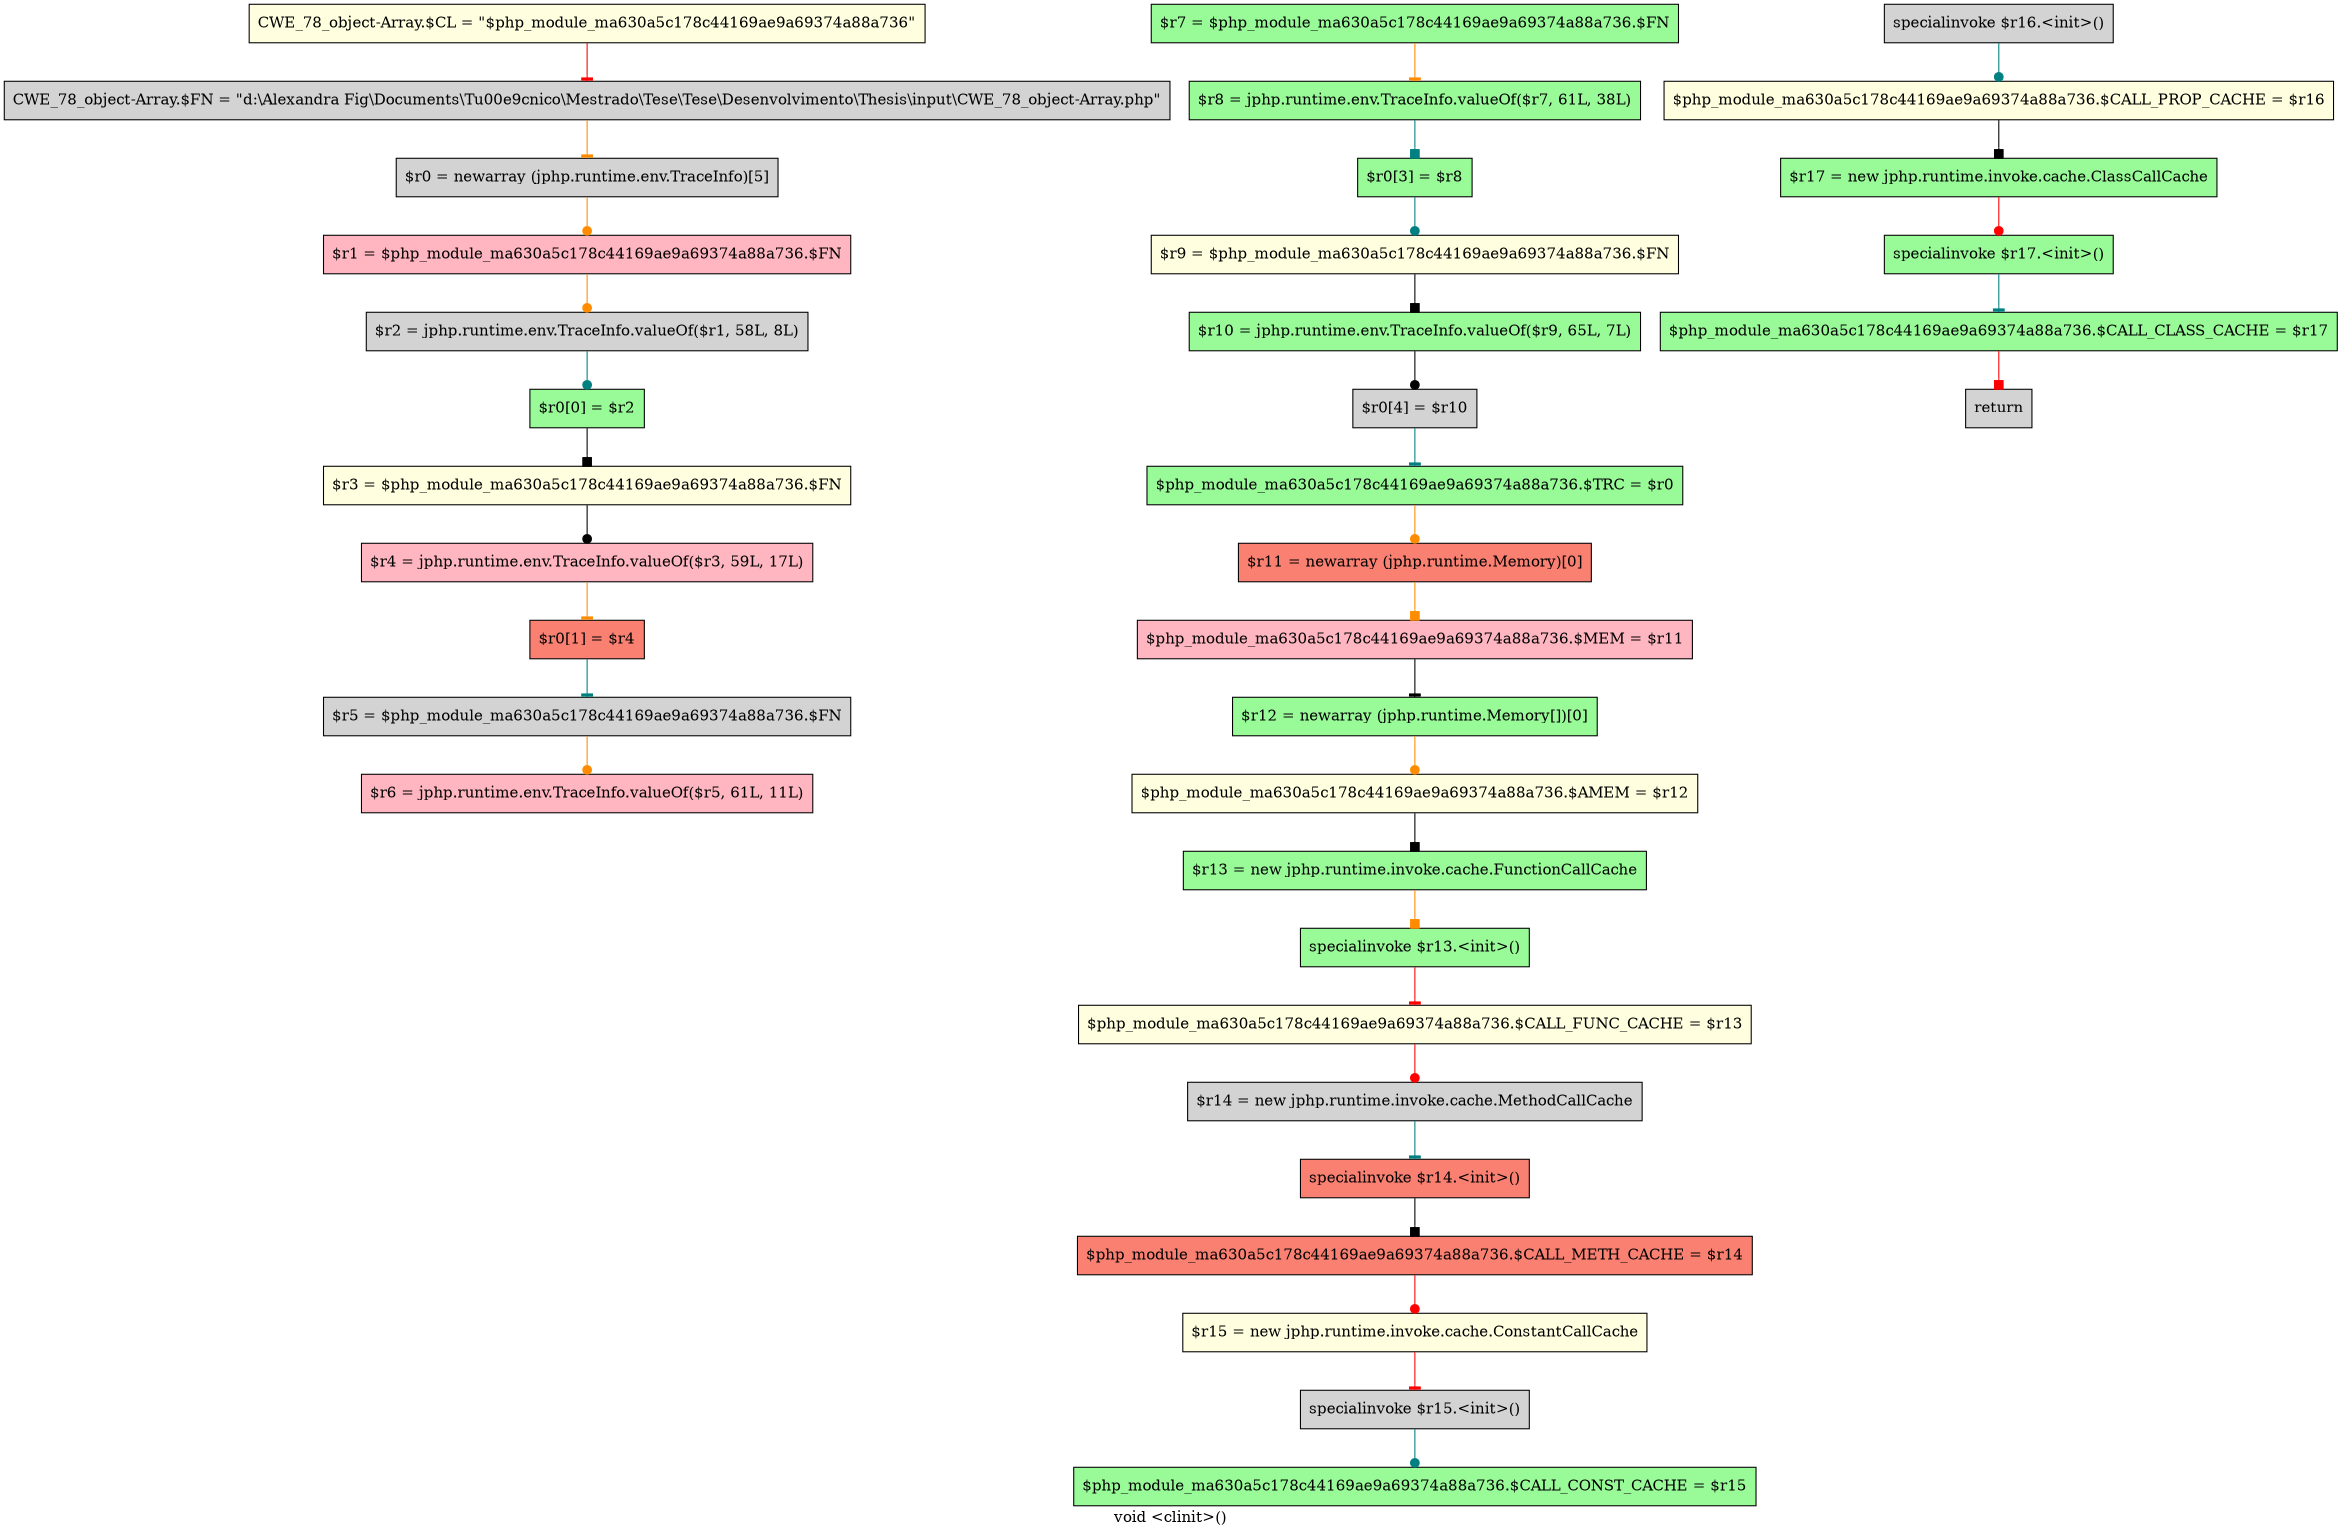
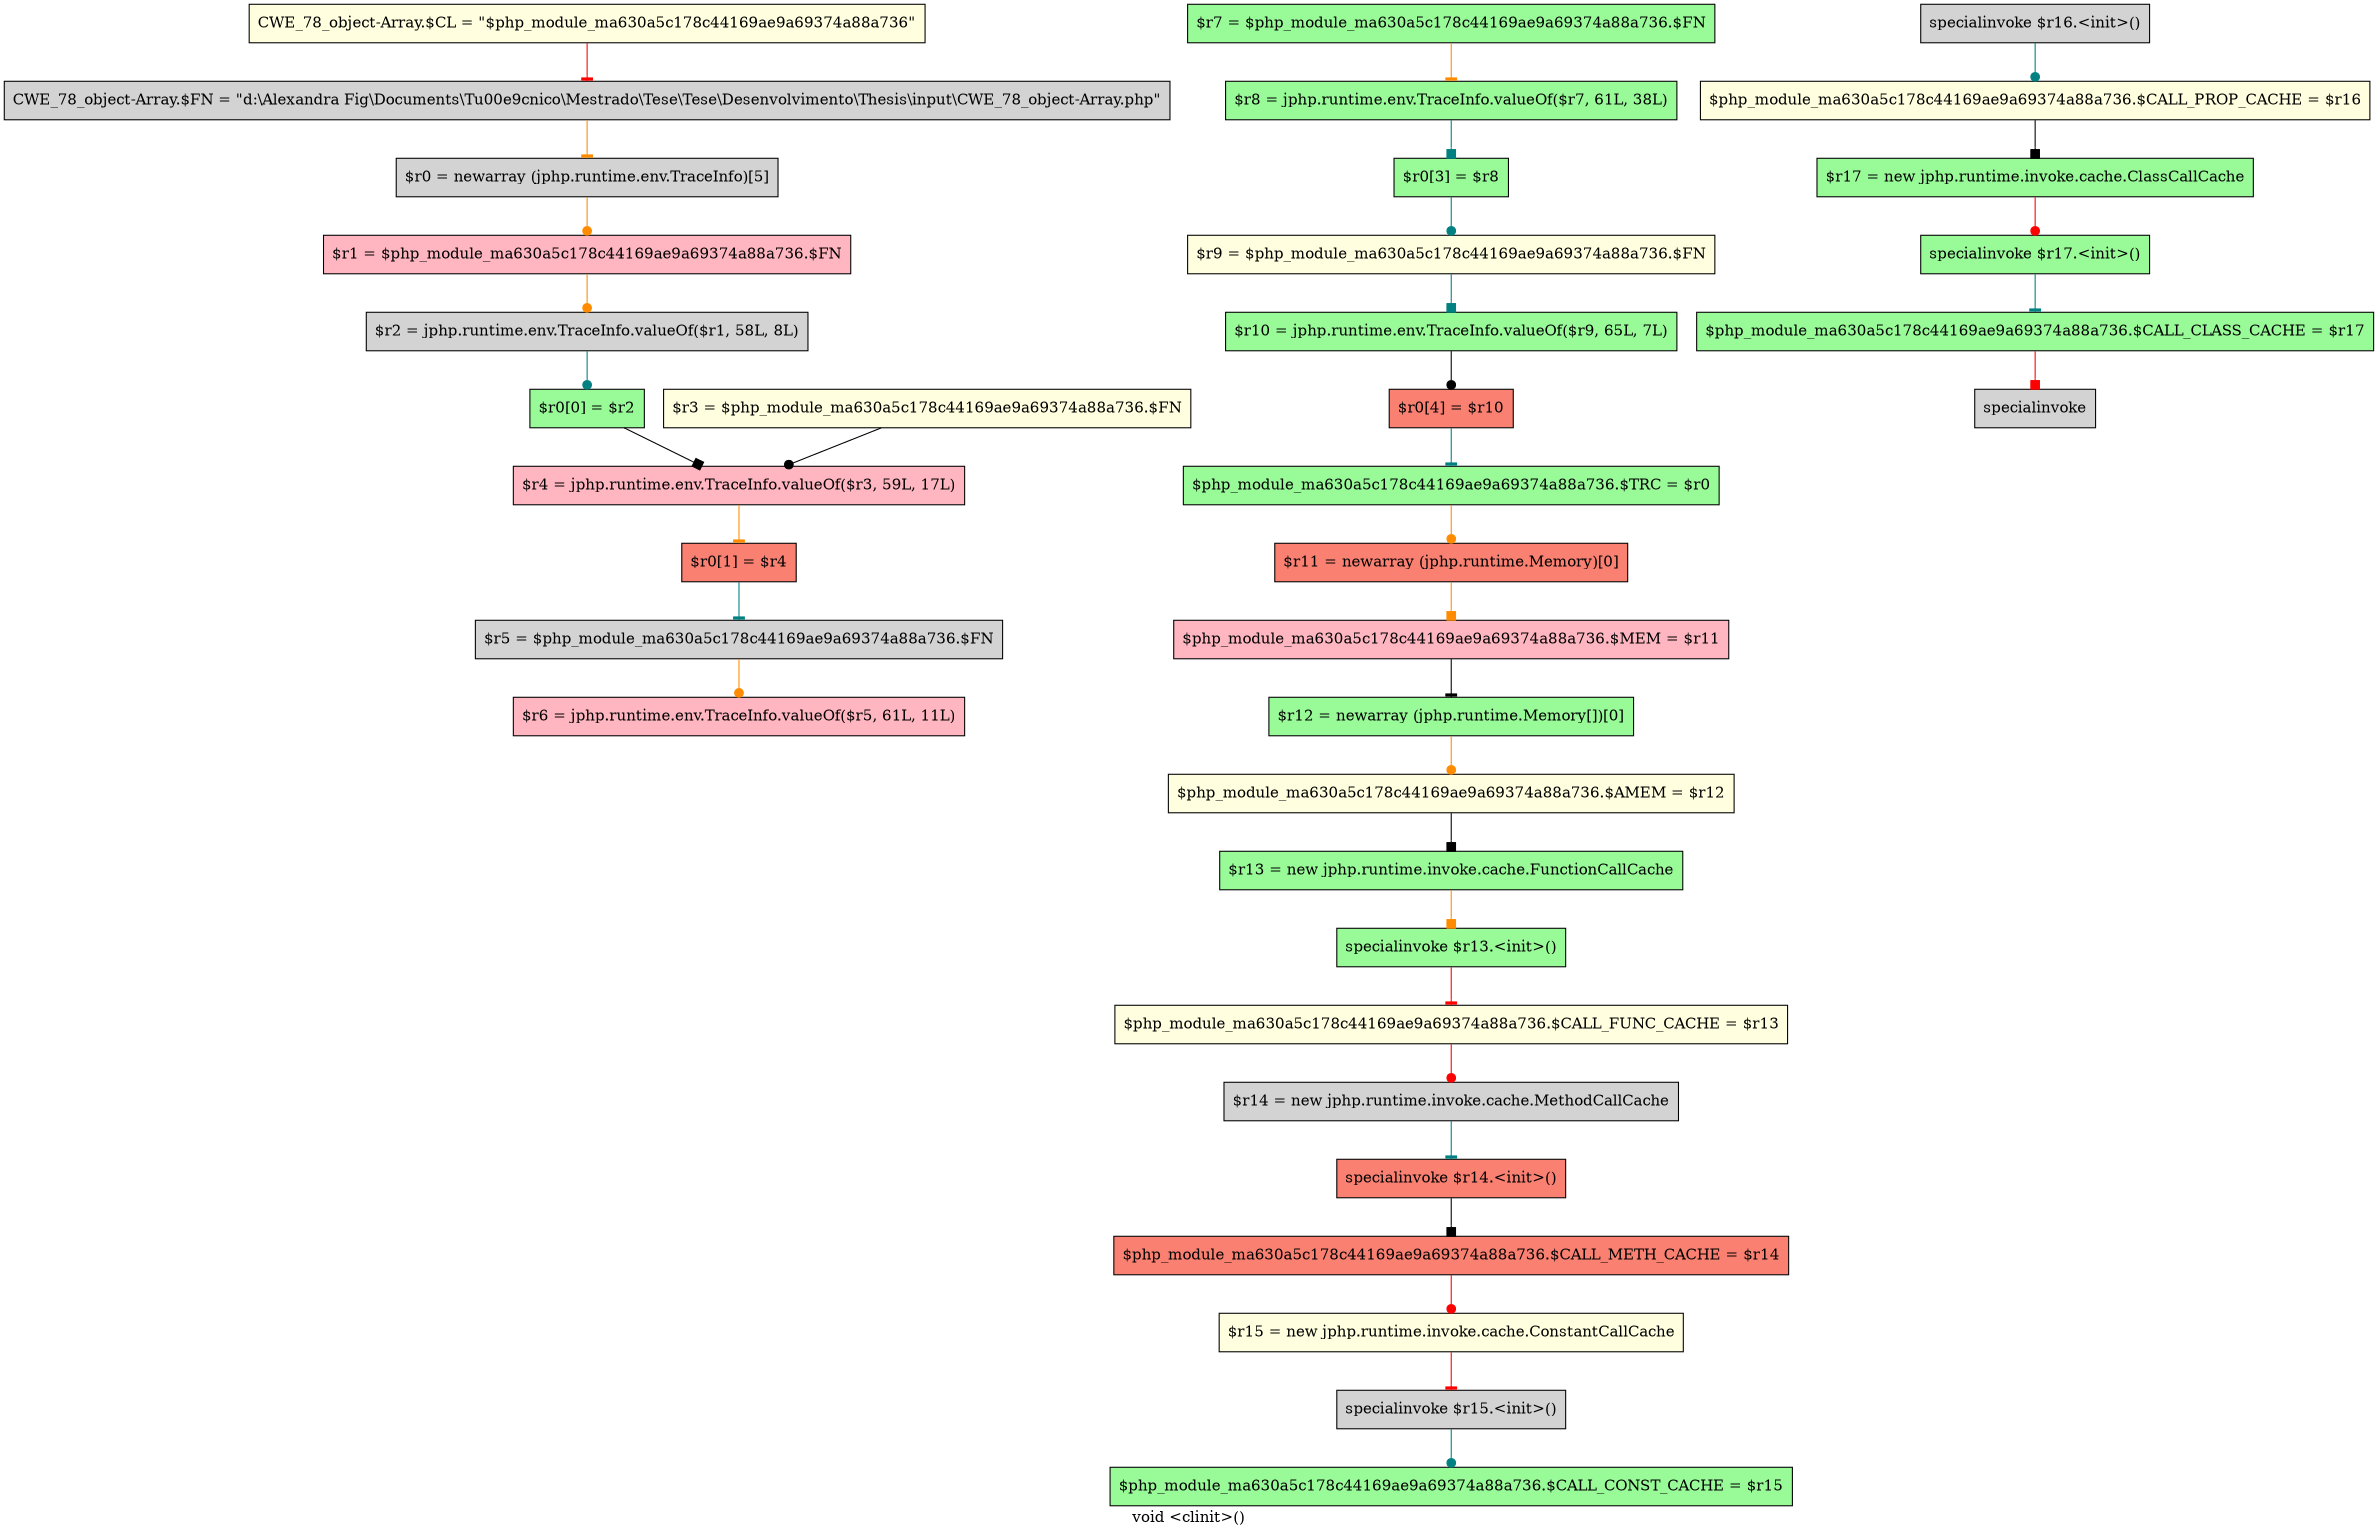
edge "$r9 = $php_module_ma630a5c178c44169ae9a69374a88a736.$FN" -> "$r10 = jphp.runtime.env.TraceInfo.valueOf($r9, 65L, 7L)": color black -> teal
node "$r0[4] = $r10": fillcolor lightgrey -> salmon
node "return": label "return" -> "specialinvoke"
edge "$r0[0] = $r2" -> "$r3 = $php_module_ma630a5c178c44169ae9a69374a88a736.$FN": now "$r0[0] = $r2" -> "$r4 = jphp.runtime.env.TraceInfo.valueOf($r3, 59L, 17L)"
